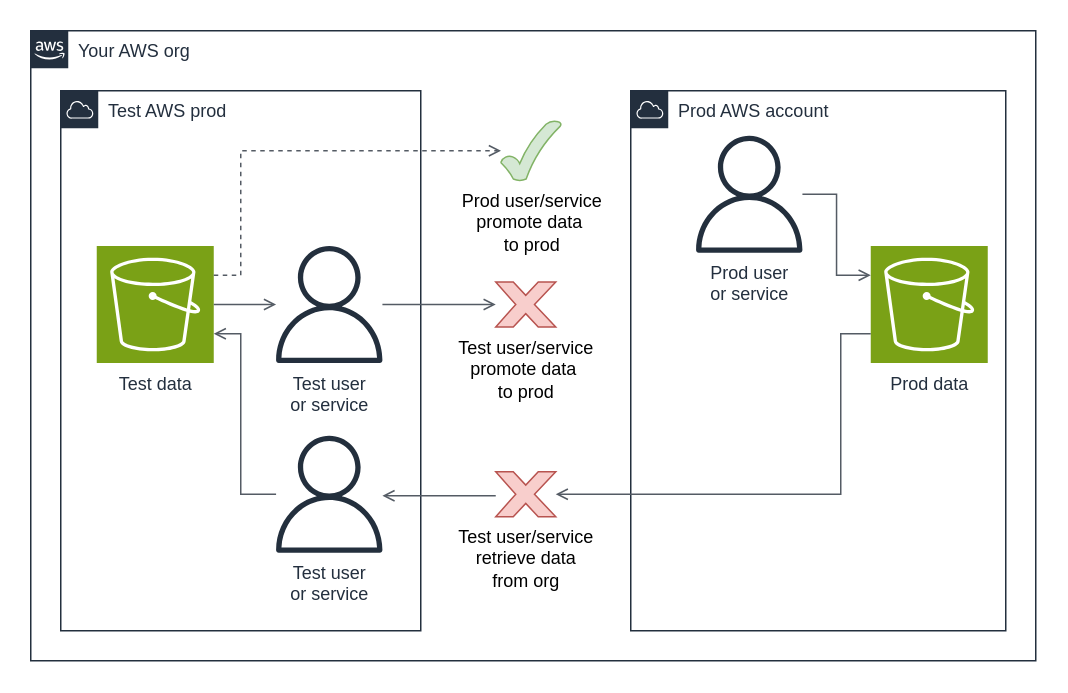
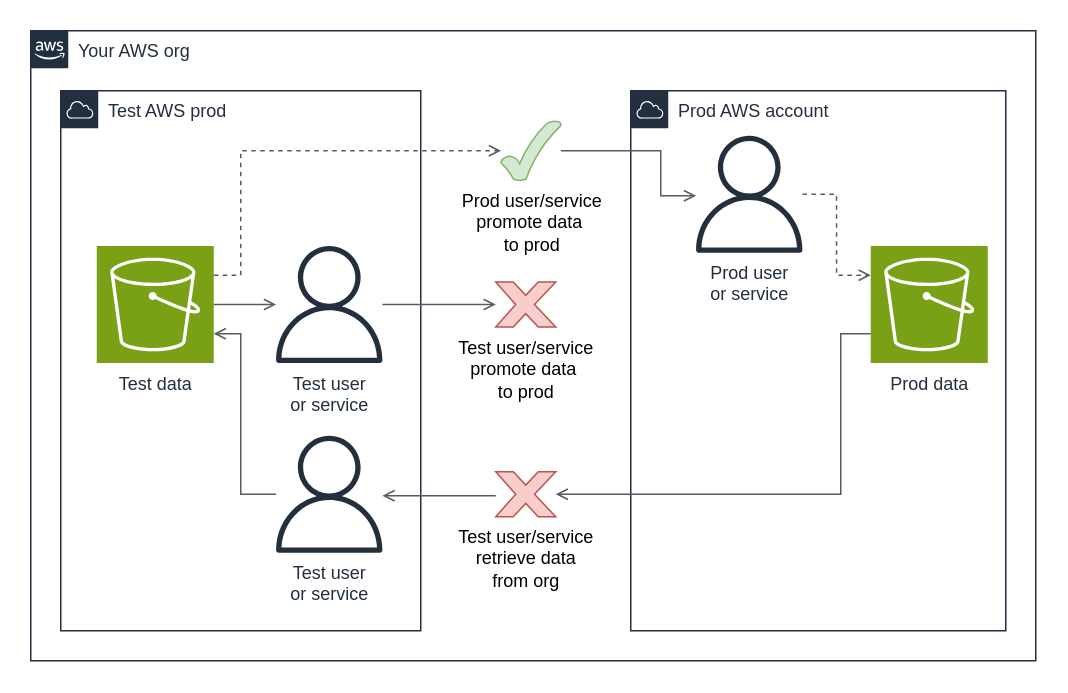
edge "Prod user/service promote data to prod" -> "Prod user or service": added
edge "Prod user or service" -> "Prod data": style solid -> dashed
